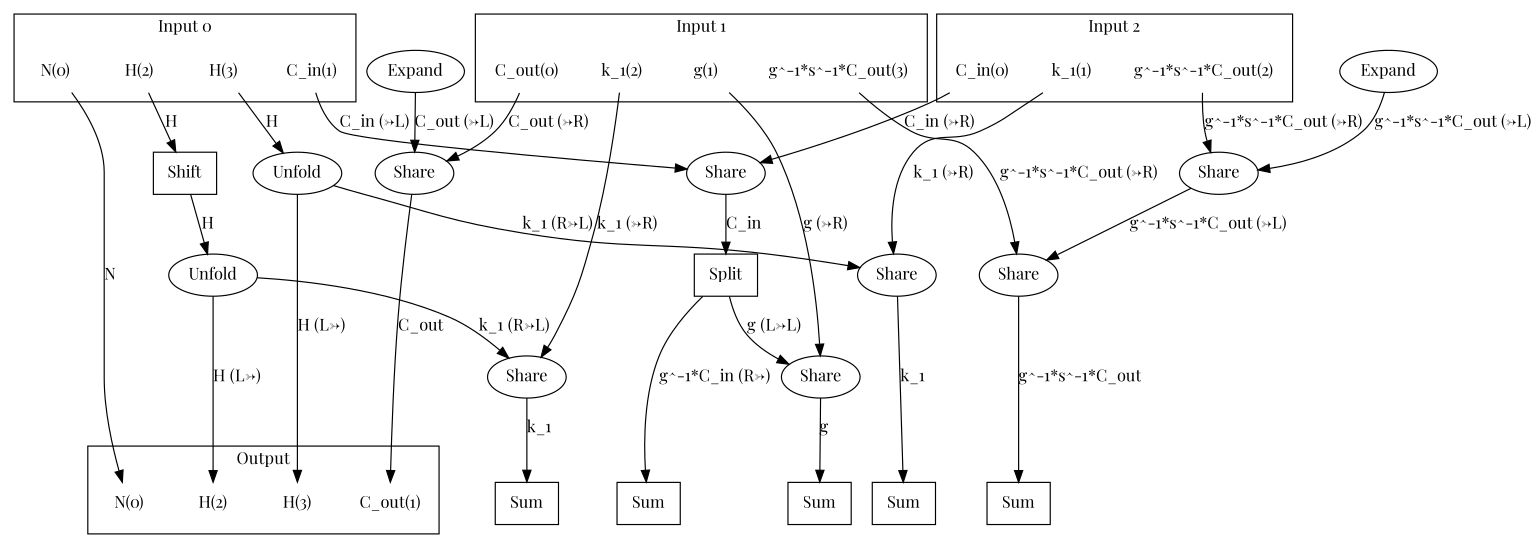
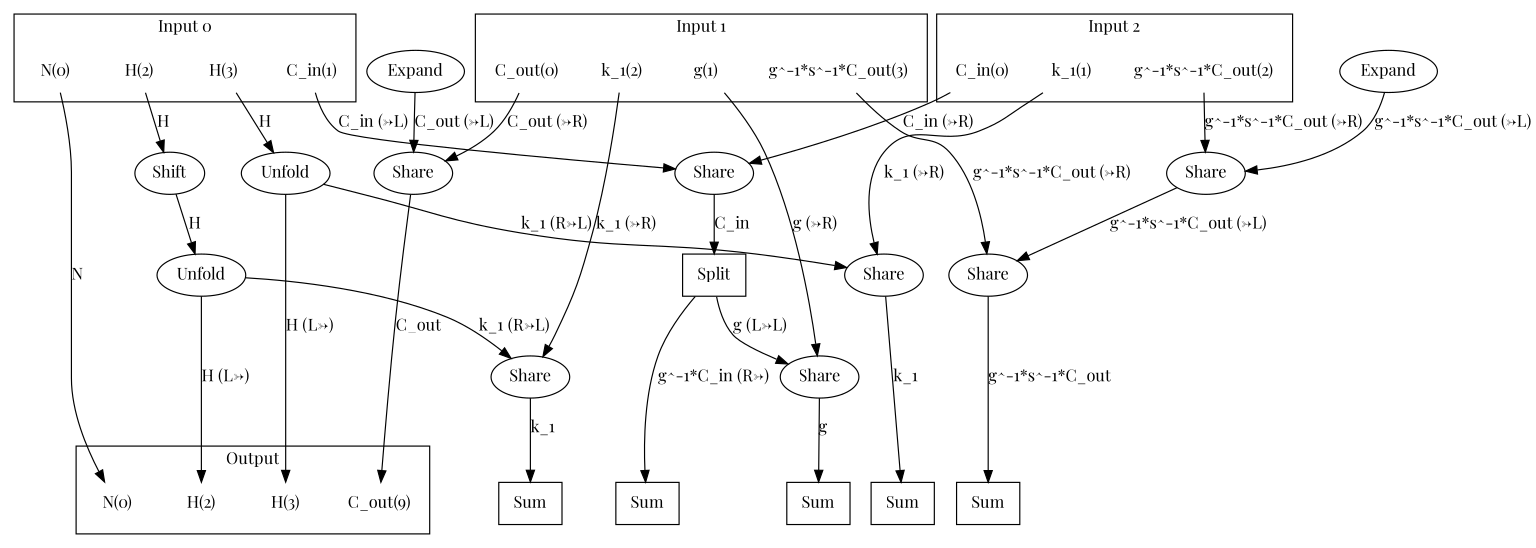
node "Shift": shape box -> ellipse
node "C_out(1)": label "C_out(1)" -> "C_out(9)"
